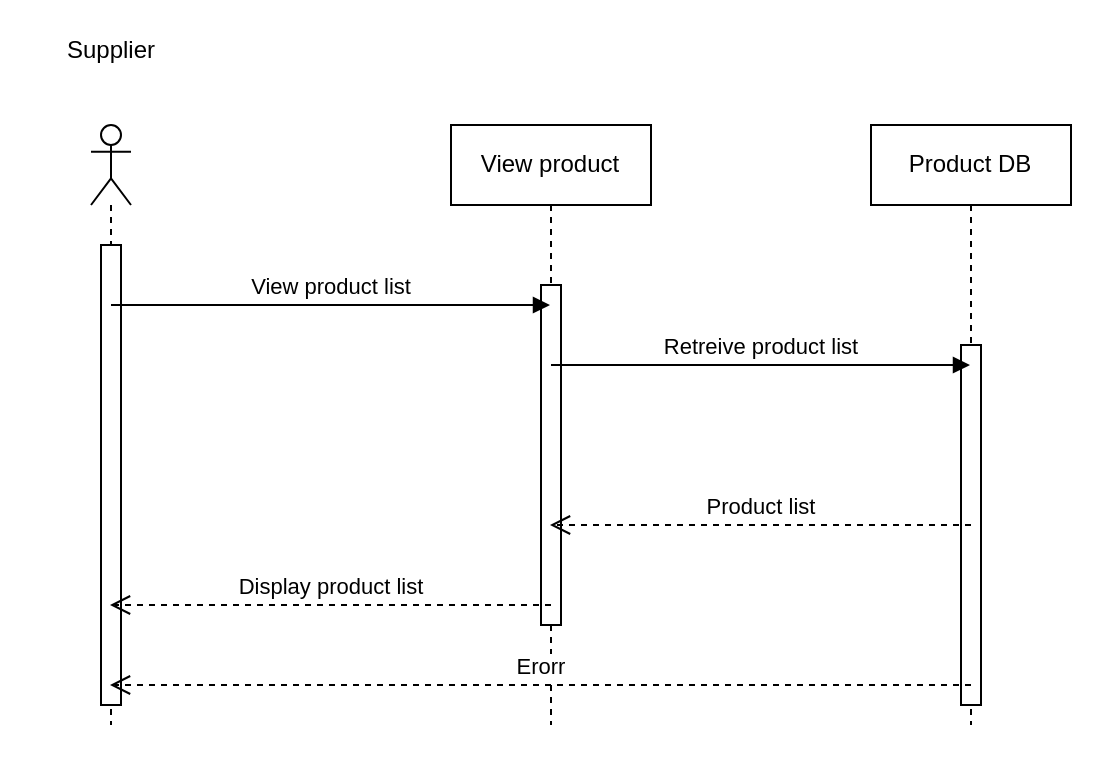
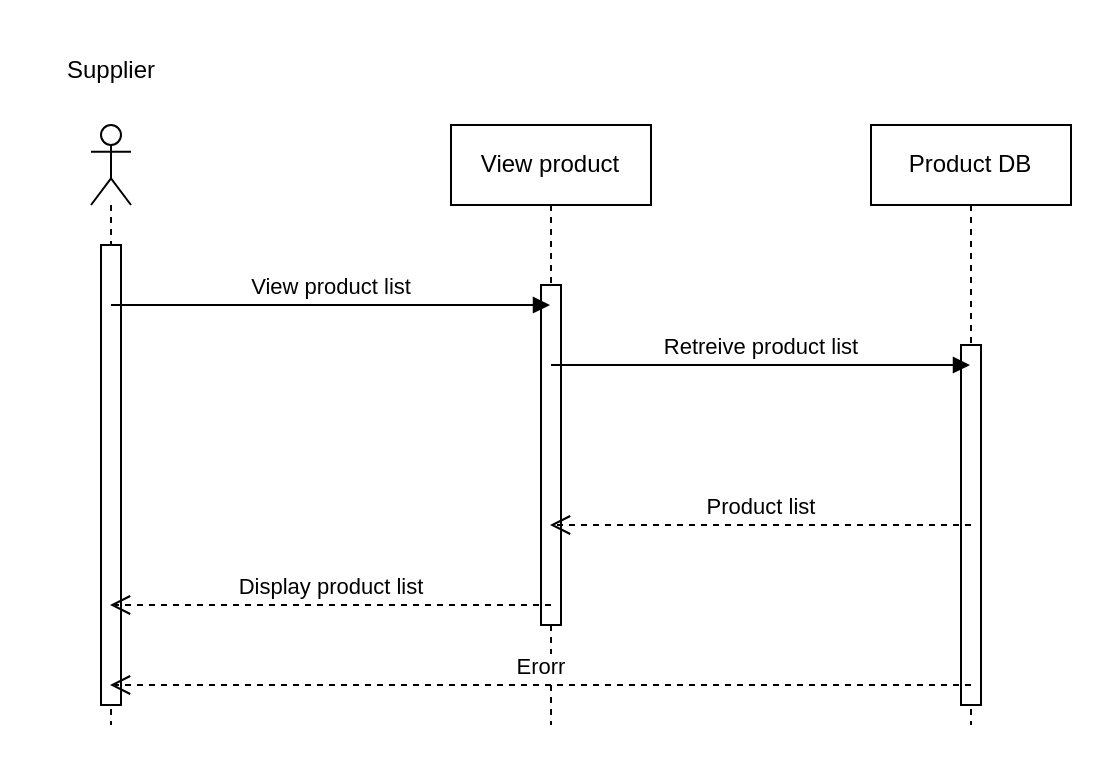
node "Supplier": moved (111, 51) -> (111, 71)
